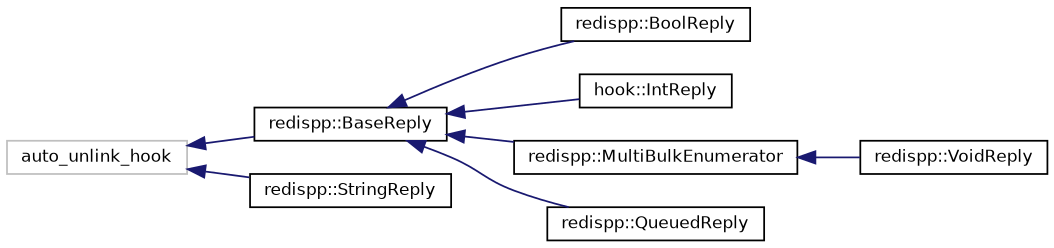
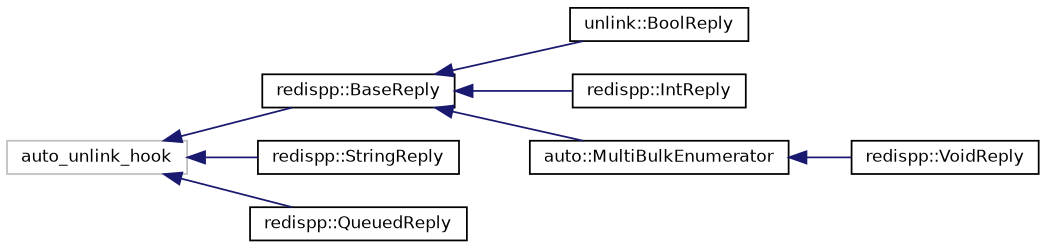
node "redispp::BoolReply": label "redispp::BoolReply" -> "unlink::BoolReply"
node "hook::IntReply": label "hook::IntReply" -> "redispp::IntReply"
node "redispp::MultiBulkEnumerator": label "redispp::MultiBulkEnumerator" -> "auto::MultiBulkEnumerator"
edge "redispp::QueuedReply" -> "redispp::BaseReply": now "redispp::QueuedReply" -> "auto_unlink_hook"
